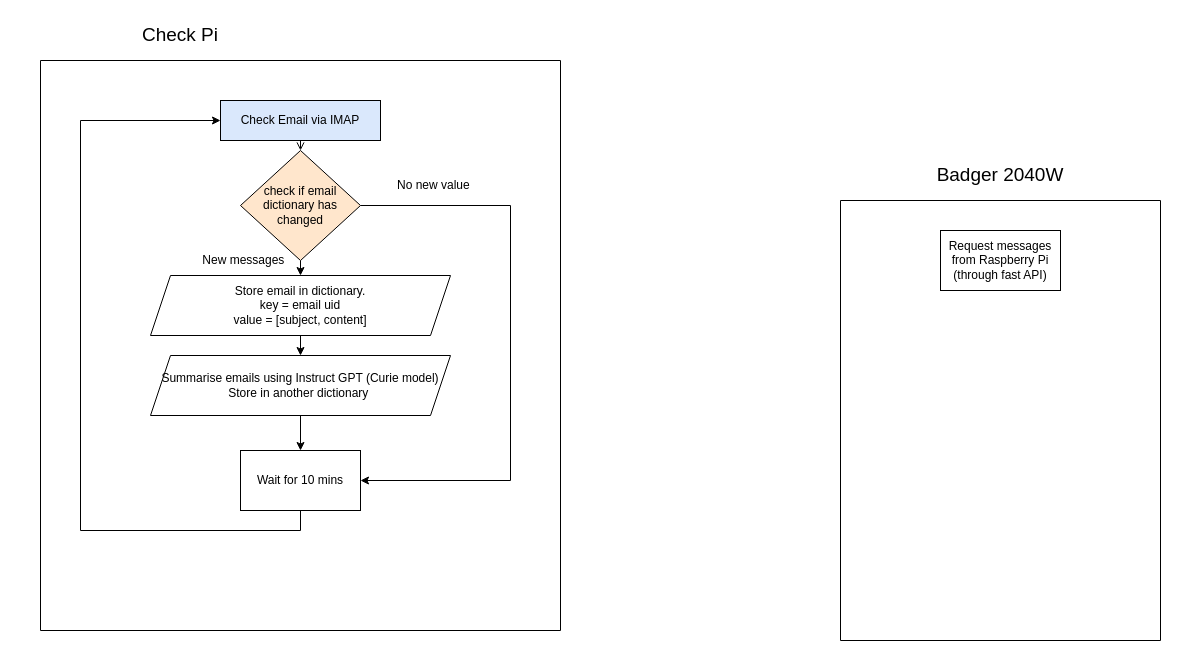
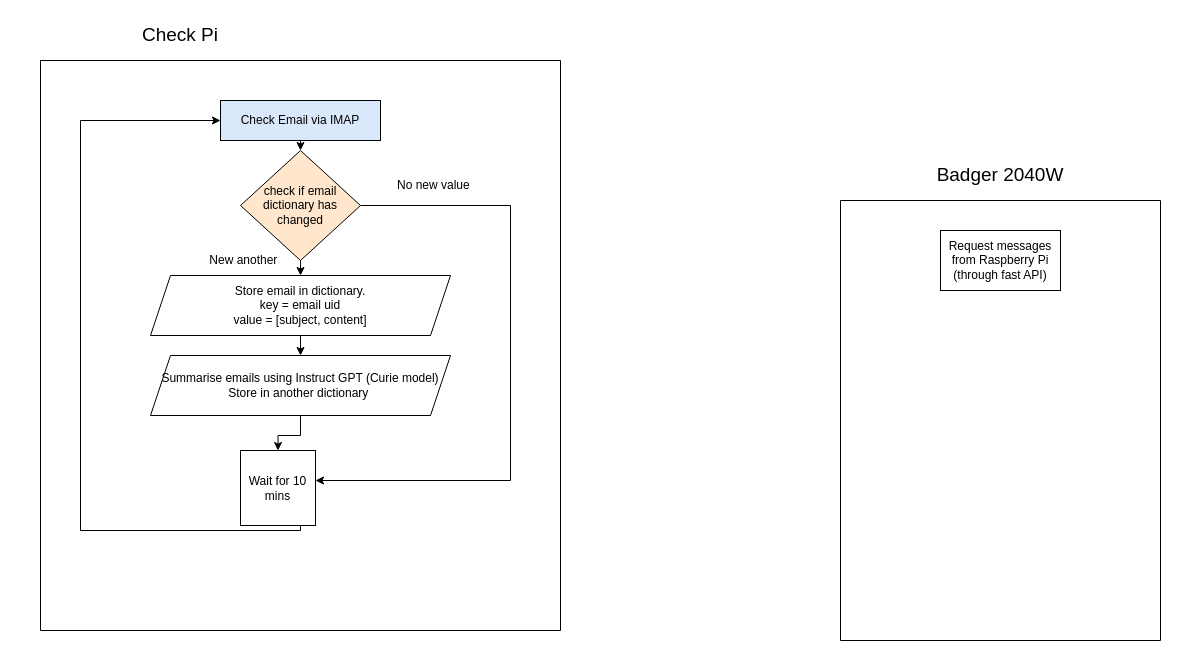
edge "Check Email via IMAP" -> "check if email dictionary has changed": arrowhead open -> classic
node "New messages": label "New messages" -> "New another"
node "Wait for 10 mins": size 120x60 -> 75x75
